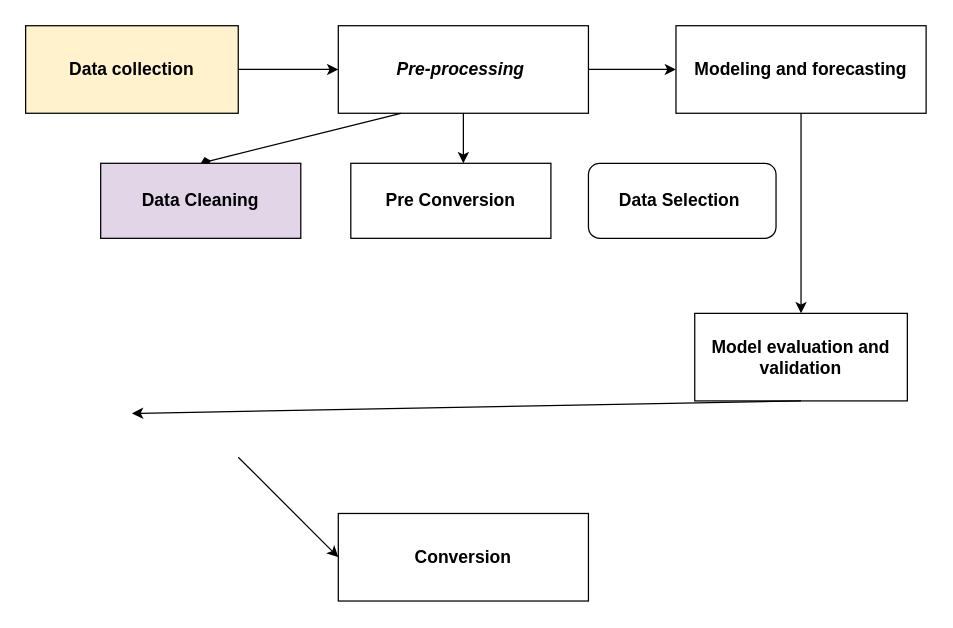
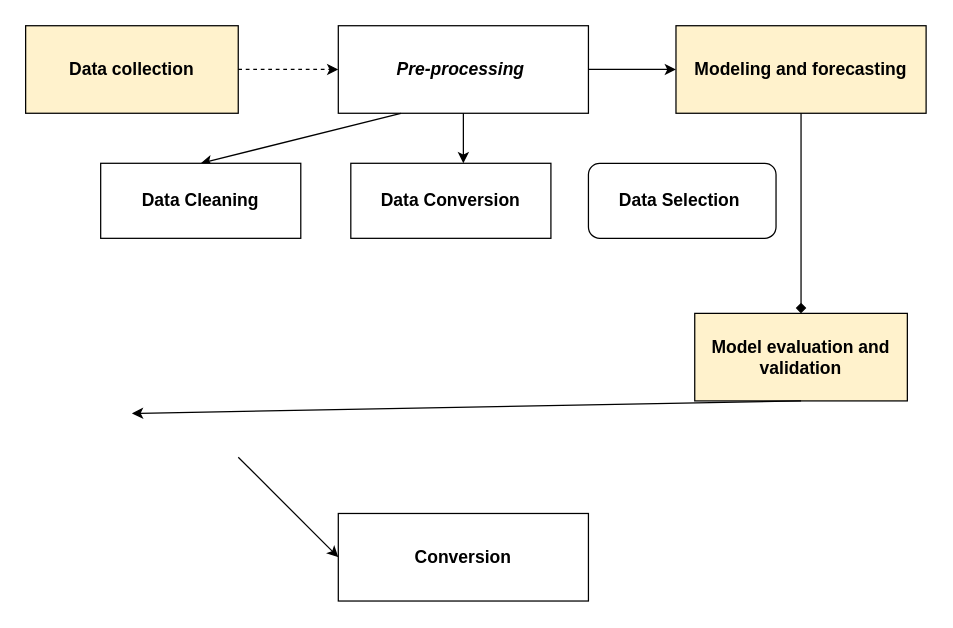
edge "Data collection" -> "Pre-processing": style solid -> dashed
node "Modeling and forecasting": fillcolor #ffffff -> #fff2cc
edge "Pre-processing" -> "Data Cleaning": arrowhead diamond -> classic
node "Data Cleaning": fillcolor #e1d5e7 -> #ffffff
node "Pre Conversion": label "Pre Conversion" -> "Data Conversion"
edge "Modeling and forecasting" -> "Model evaluation and validation": arrowhead classic -> diamond
node "Model evaluation and validation": fillcolor #ffffff -> #fff2cc
